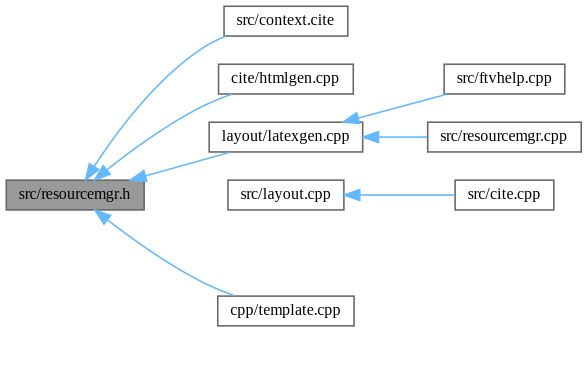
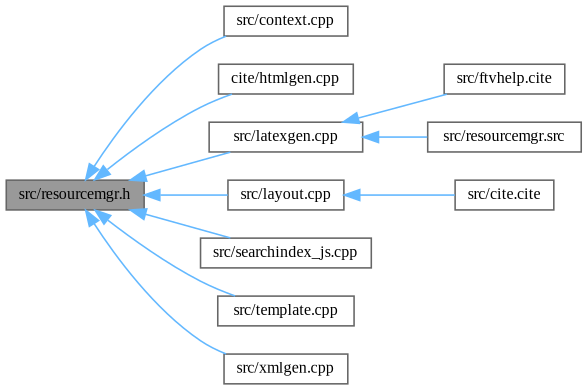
node "src/context.cite": label "src/context.cite" -> "src/context.cpp"
node "src/ftvhelp.cpp": label "src/ftvhelp.cpp" -> "src/ftvhelp.cite"
node "layout/latexgen.cpp": label "layout/latexgen.cpp" -> "src/latexgen.cpp"
node "src/resourcemgr.cpp": label "src/resourcemgr.cpp" -> "src/resourcemgr.src"
edge "src/layout.cpp" -> "src/resourcemgr.h": added
node "src/cite.cpp": label "src/cite.cpp" -> "src/cite.cite"
node "src/searchindex_js.cpp": added
node "cpp/template.cpp": label "cpp/template.cpp" -> "src/template.cpp"
node "src/xmlgen.cpp": added
